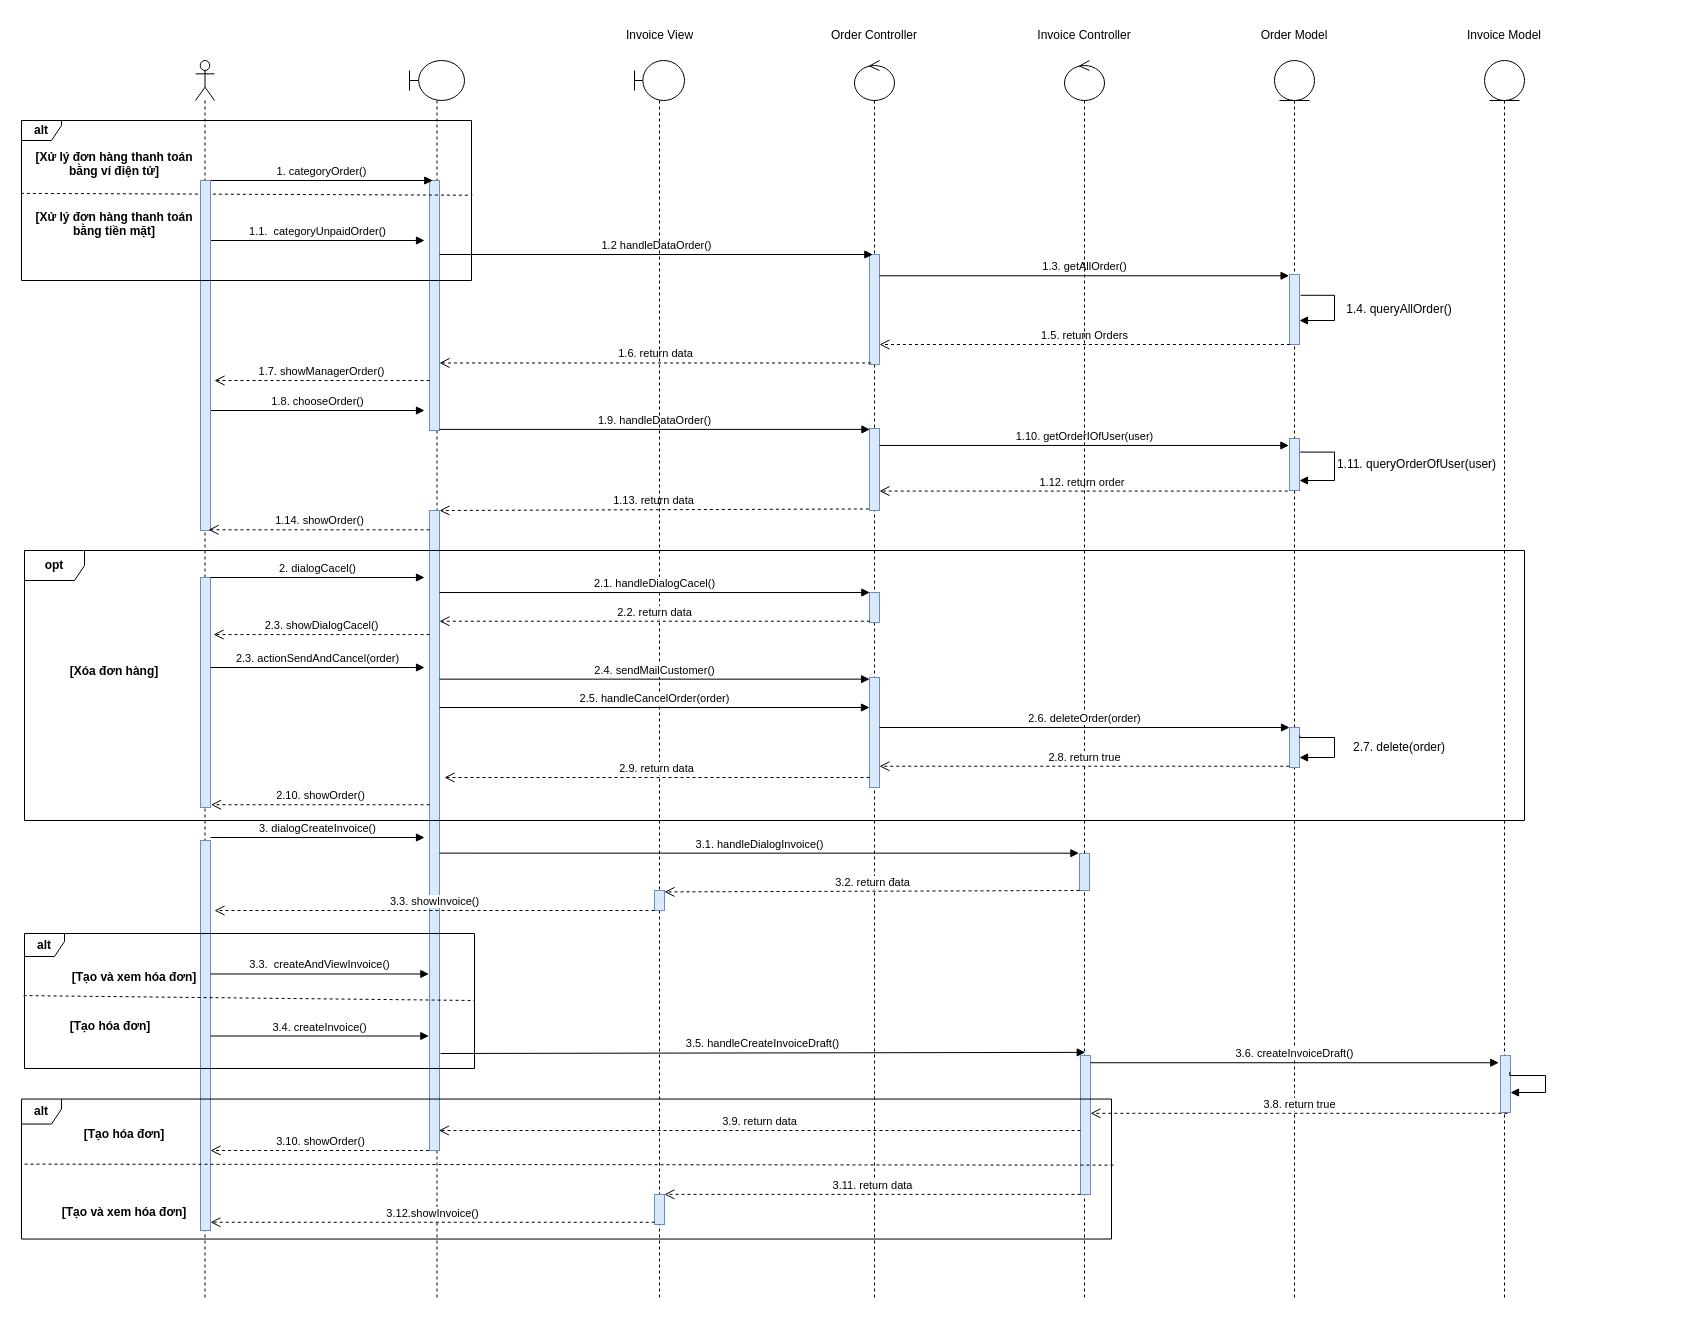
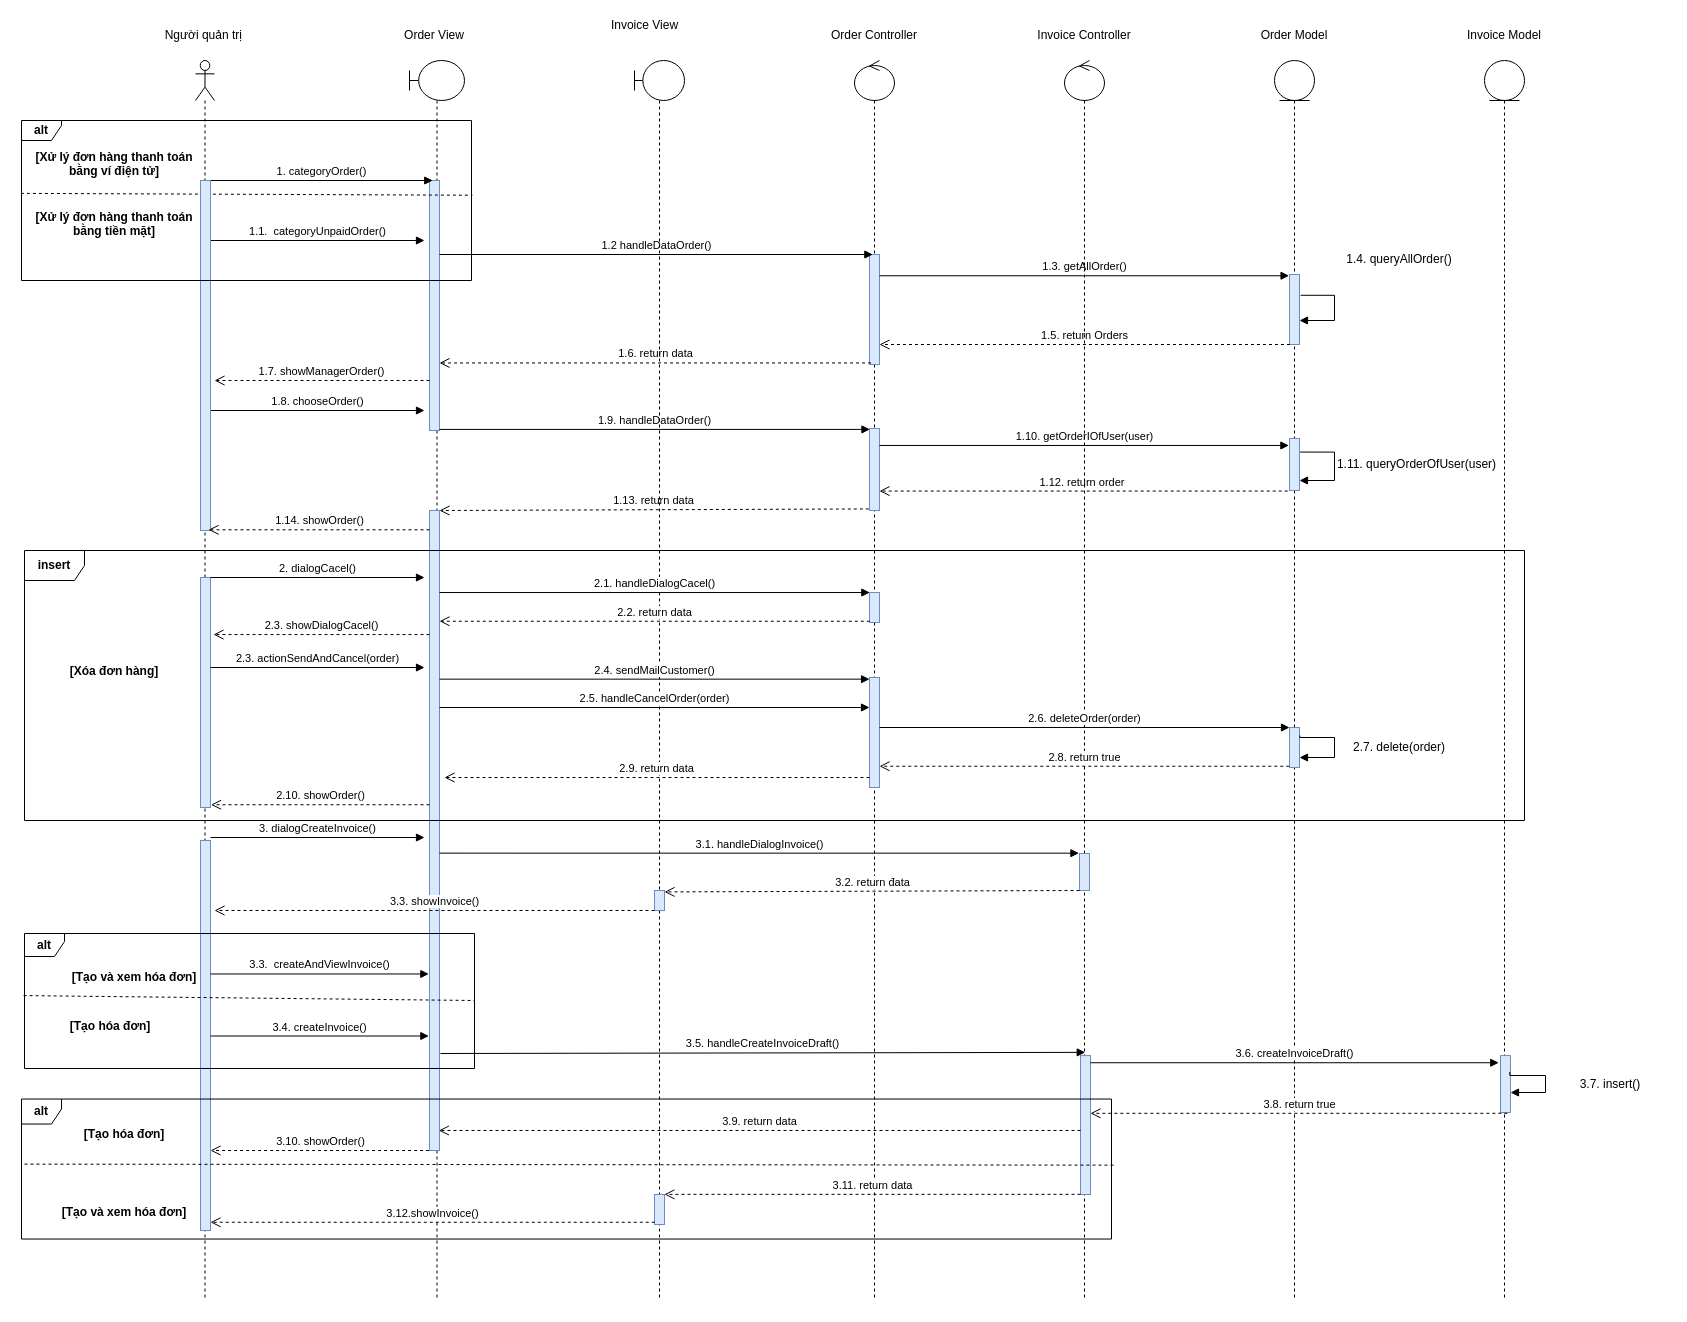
node "Người quản trị": added
node "Order View": added
node "Invoice View": moved (660, 36) -> (645, 26)
node "1.4. queryAllOrder()": moved (1400, 310) -> (1400, 260)
node "opt": label "opt" -> "insert"
node "3.7. insert()": added
